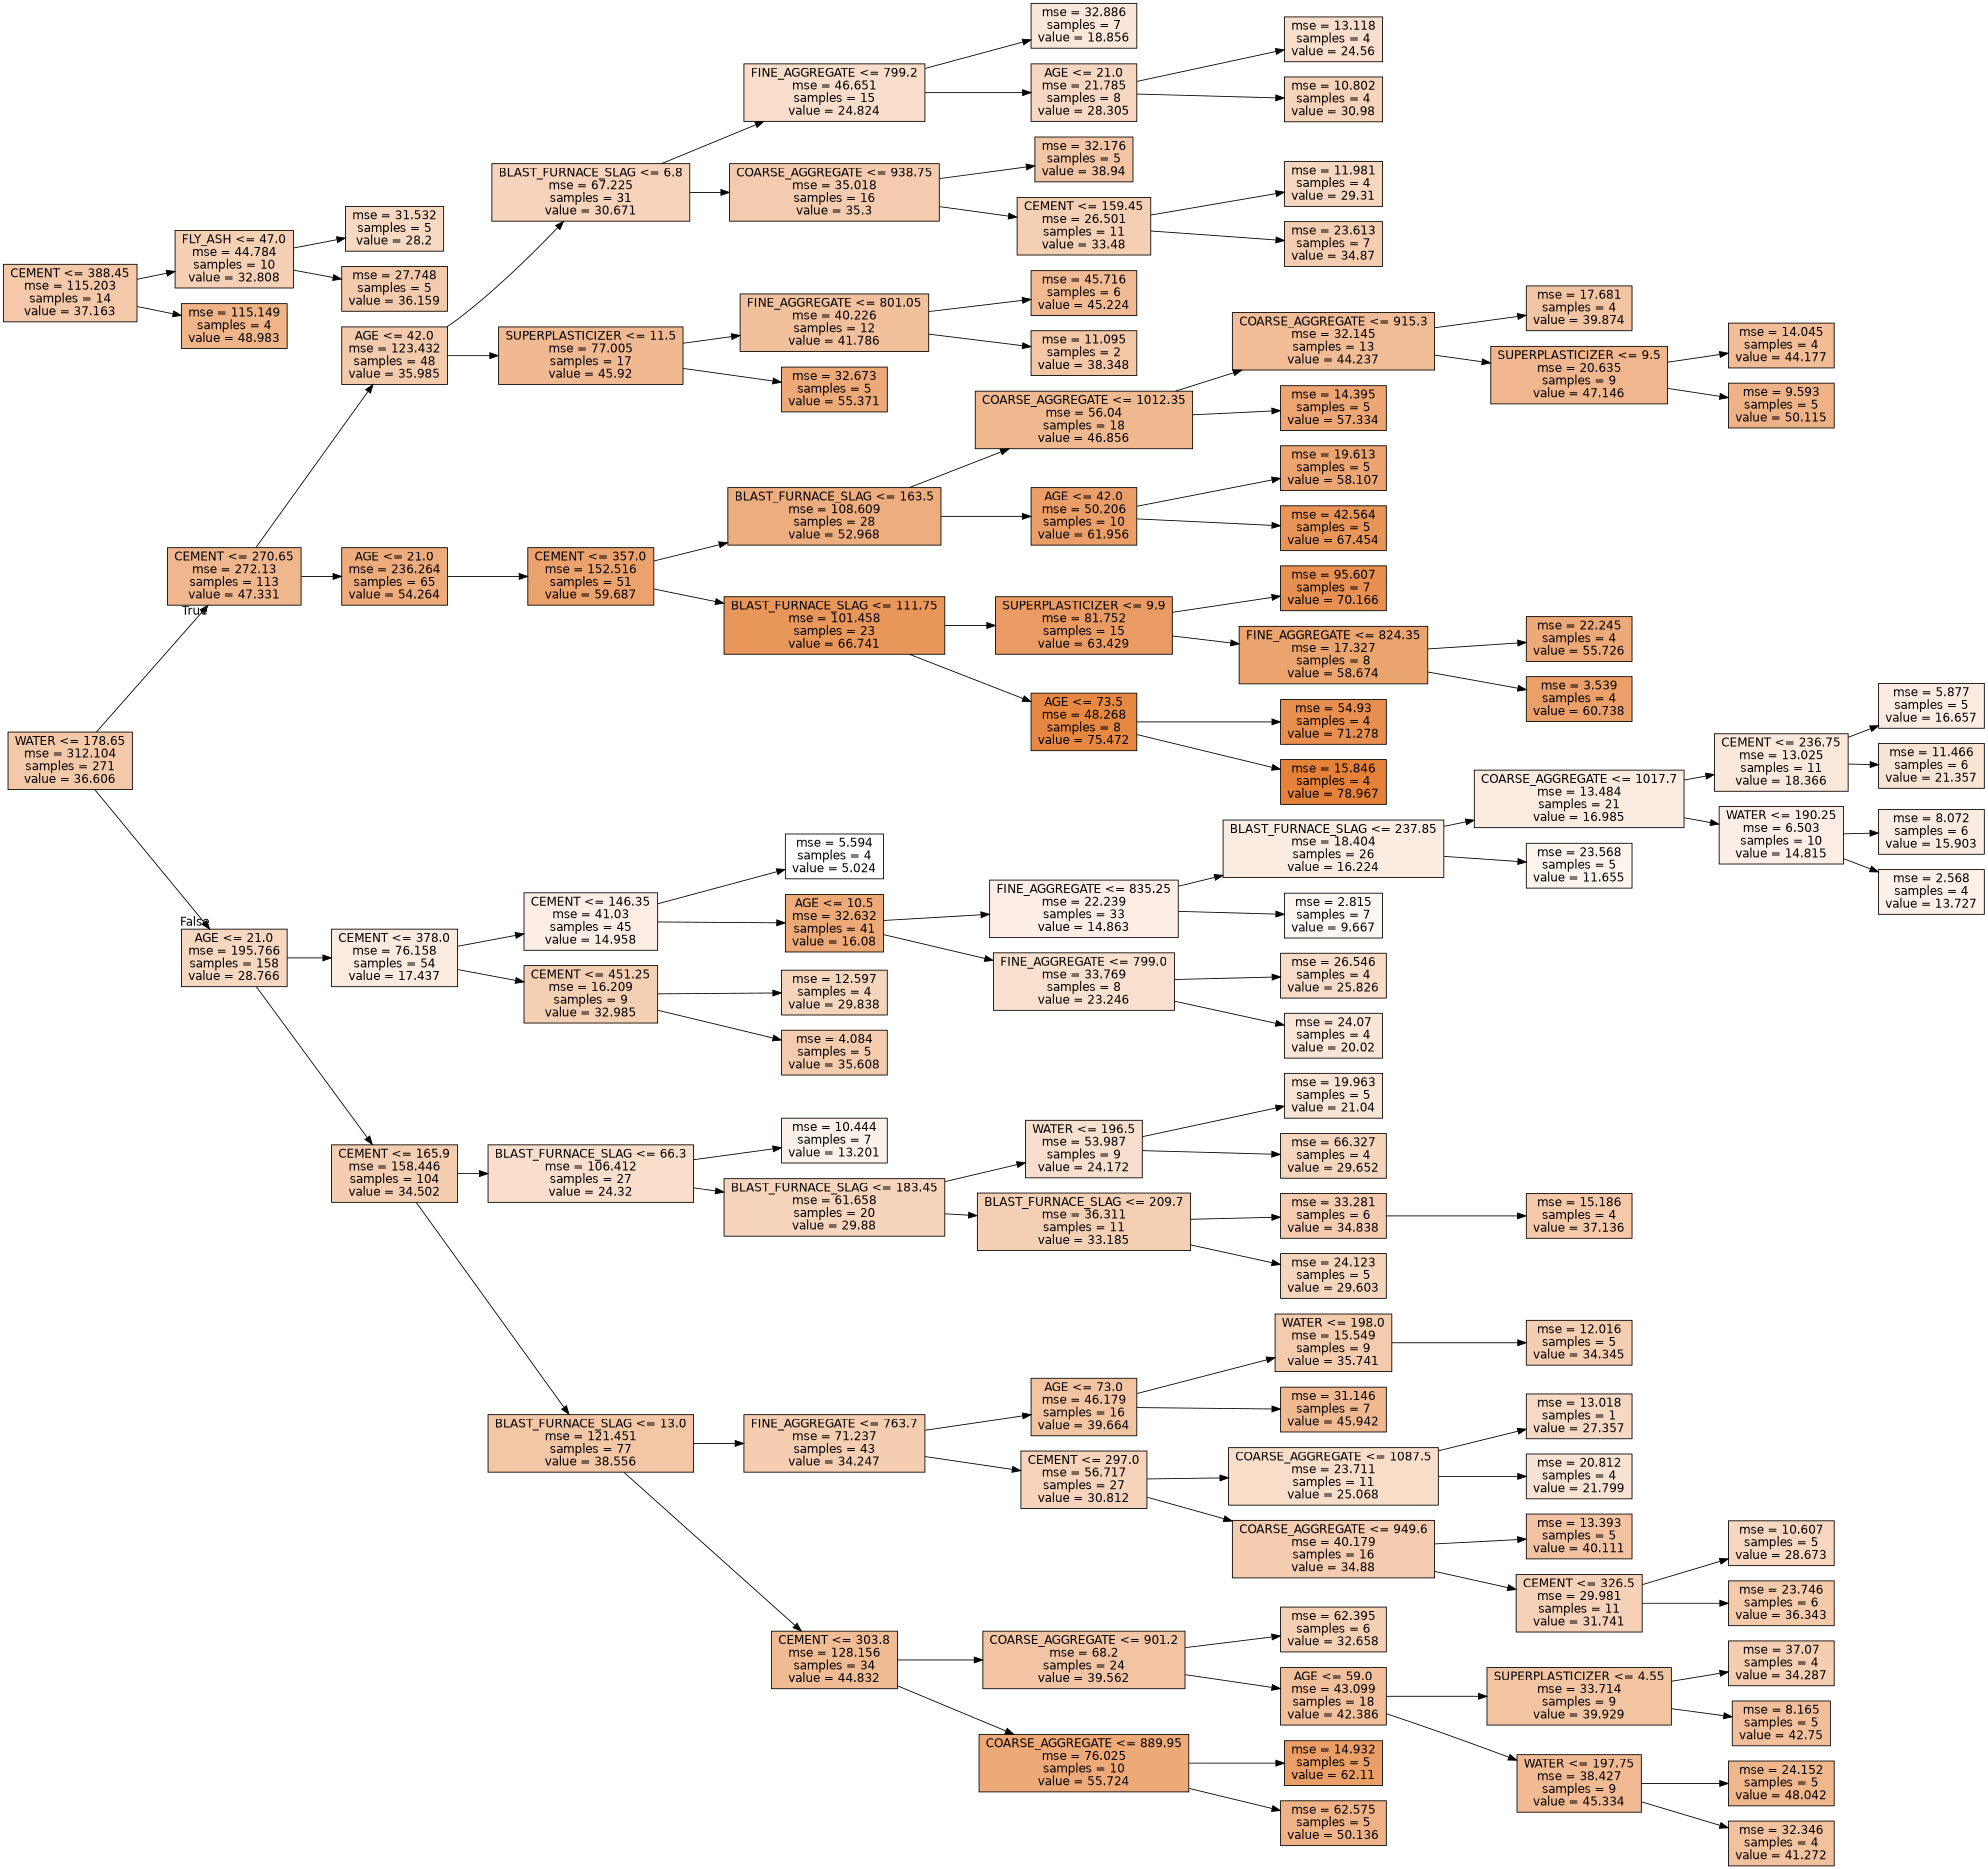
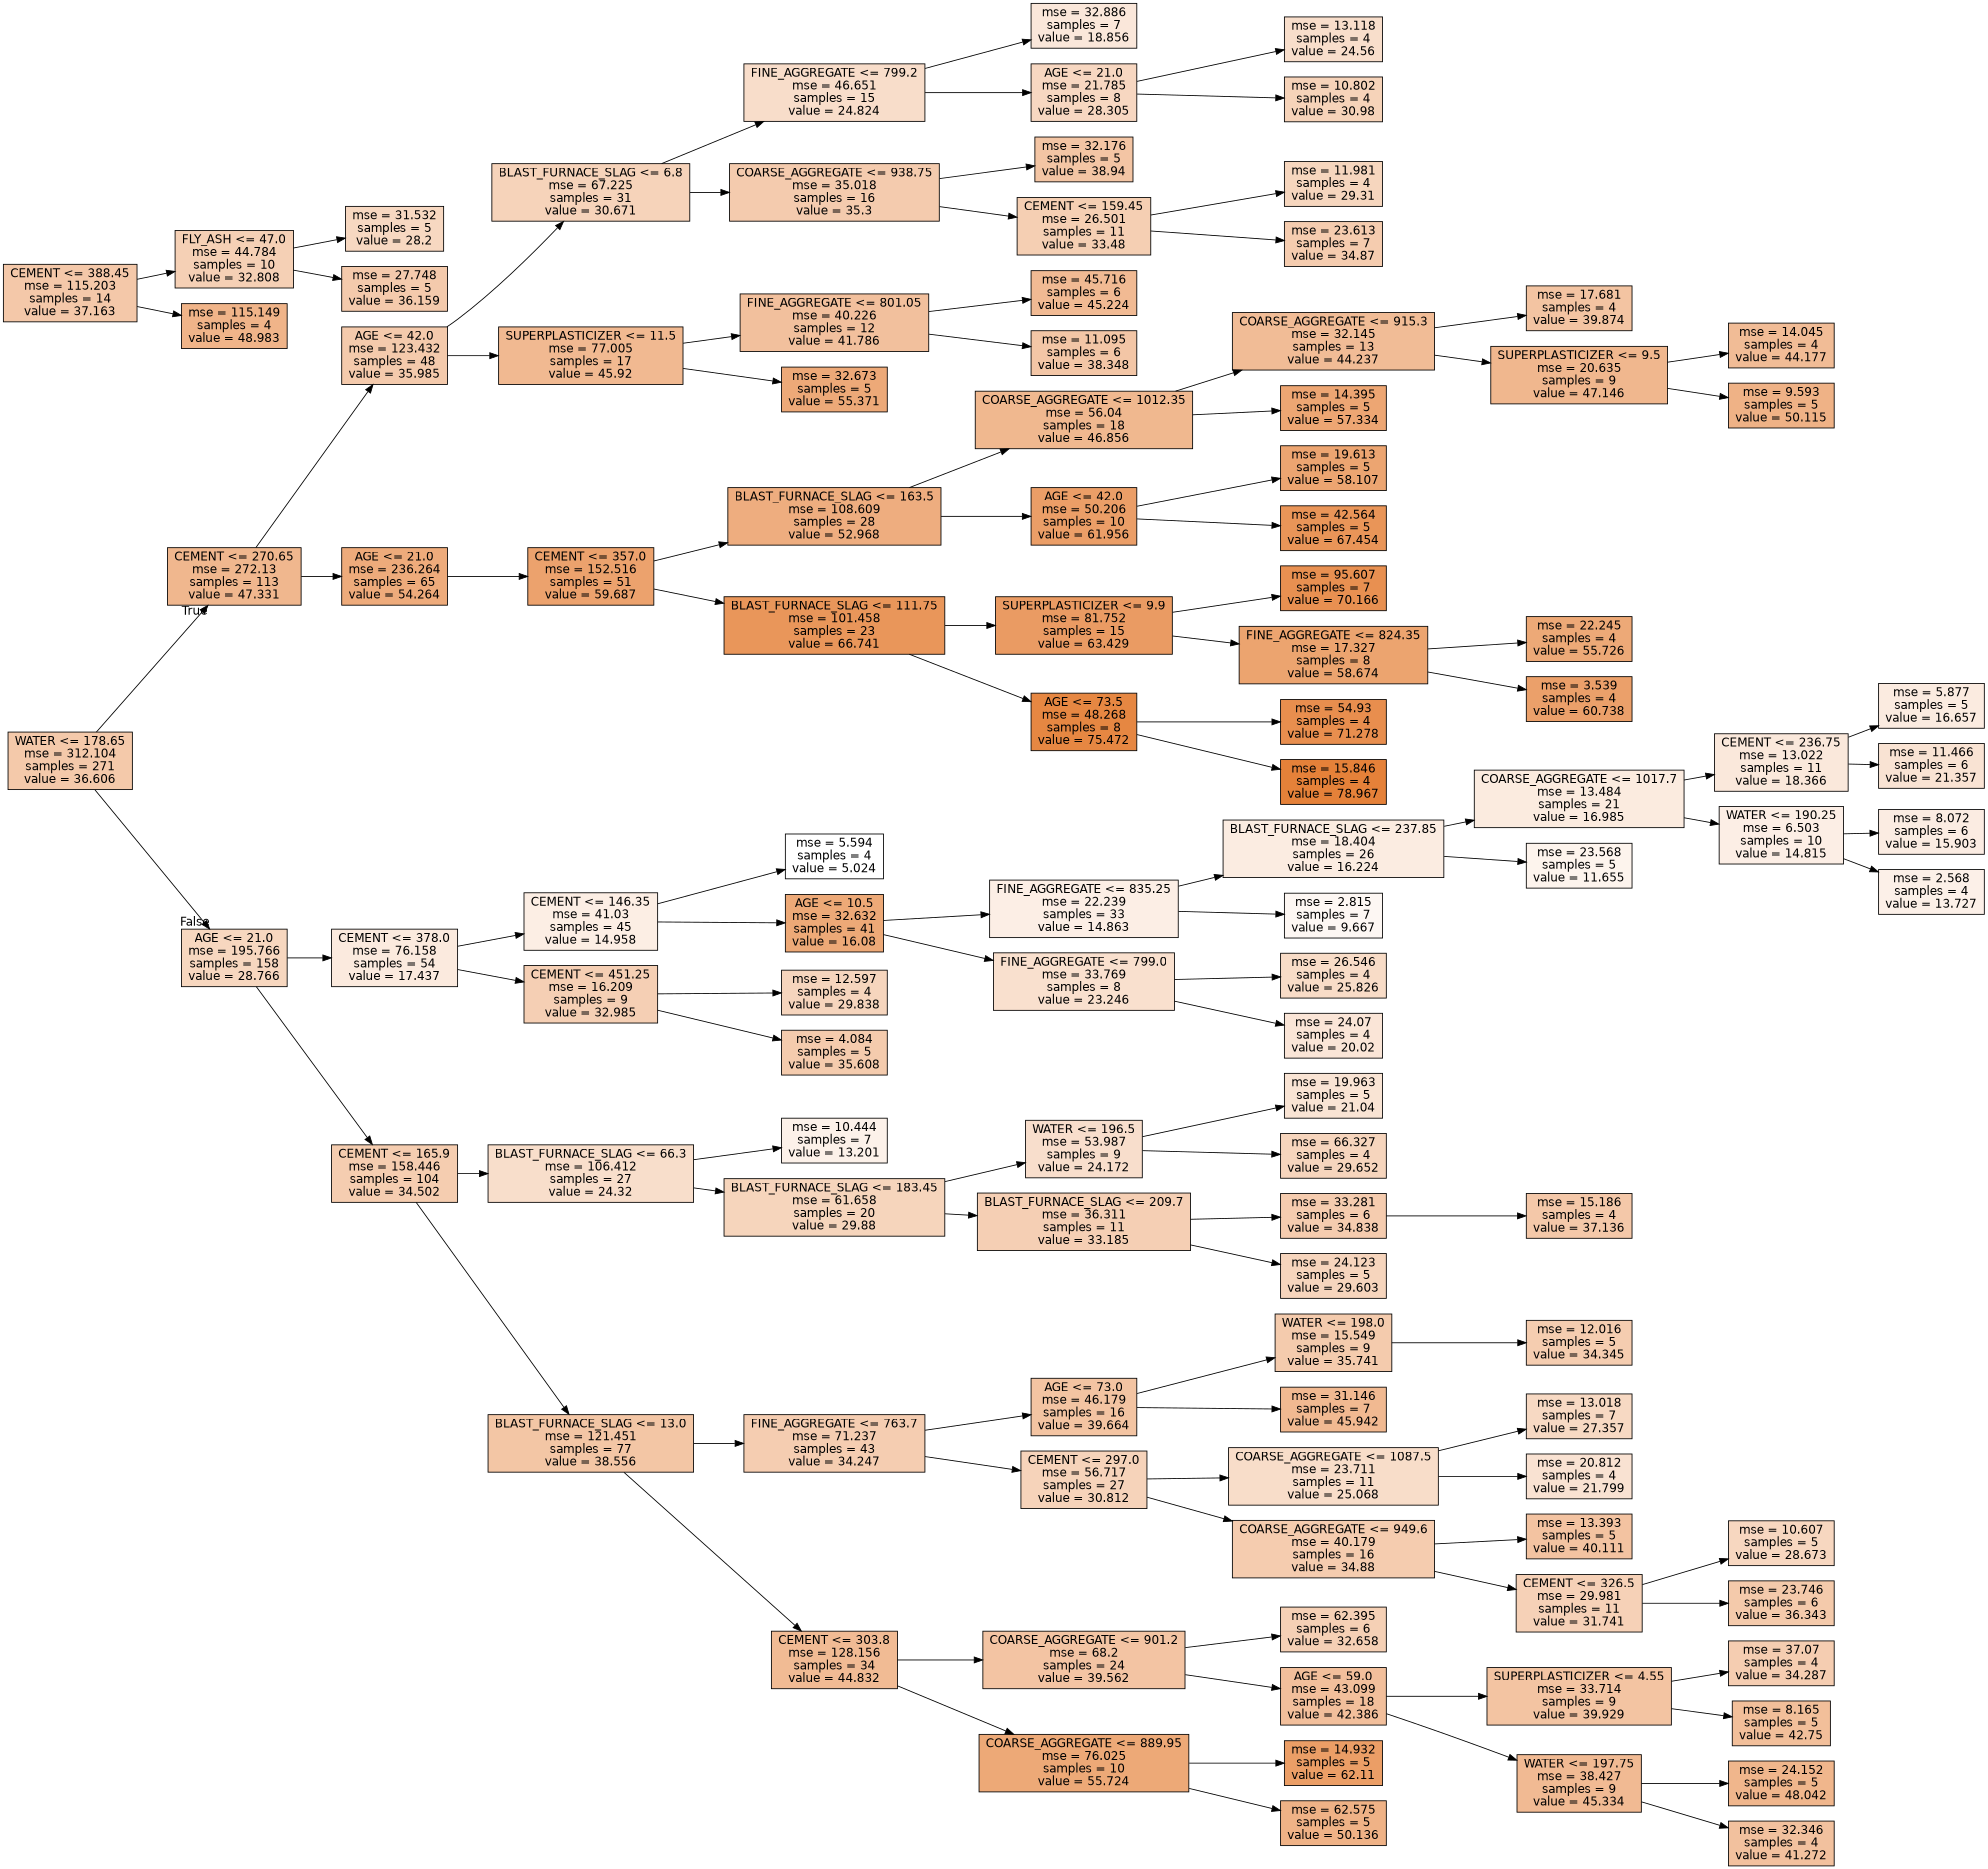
node "mse = 11.095 samples = 2 value = 38.348": label "mse = 11.095 samples = 2 value = 38.348" -> "mse = 11.095 samples = 6 value = 38.348"
node "CEMENT <= 236.75 mse = 13.025 samples = 11 value = 18.366": label "CEMENT <= 236.75 mse = 13.025 samples = 11 value = 18.366" -> "CEMENT <= 236.75 mse = 13.022 samples = 11 value = 18.366"
node "mse = 13.018 samples = 1 value = 27.357": label "mse = 13.018 samples = 1 value = 27.357" -> "mse = 13.018 samples = 7 value = 27.357"
